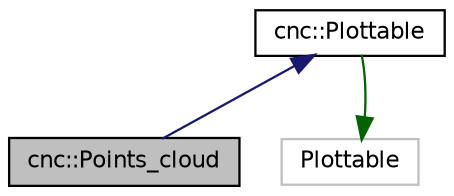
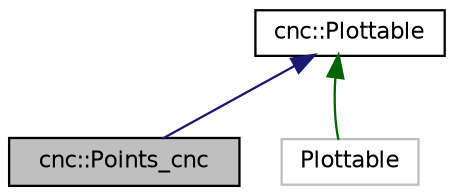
edge "cnc::Plottable" -> "Plottable": reversed
node "cnc::Points_cloud": label "cnc::Points_cloud" -> "cnc::Points_cnc"
